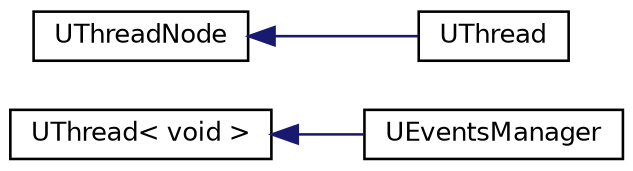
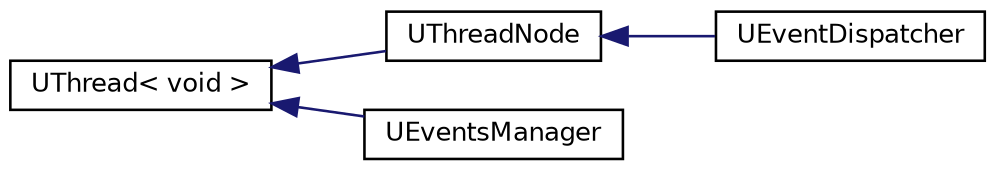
node "UThread": label "UThread" -> "UEventDispatcher"
edge "UThreadNode" -> "UThread< void >": added
